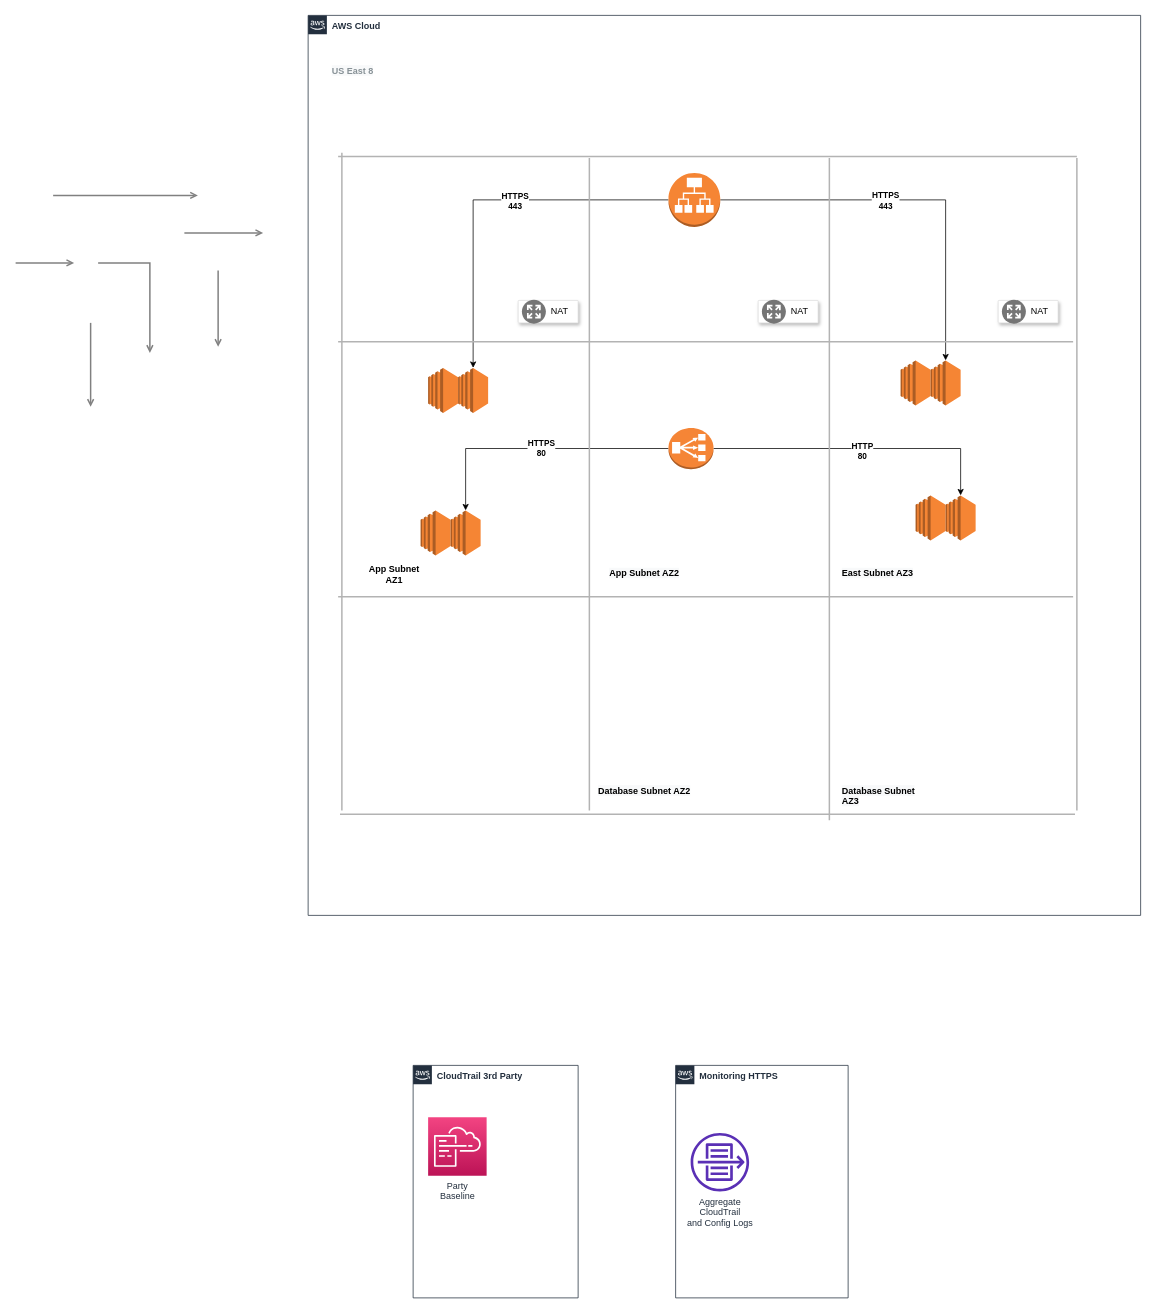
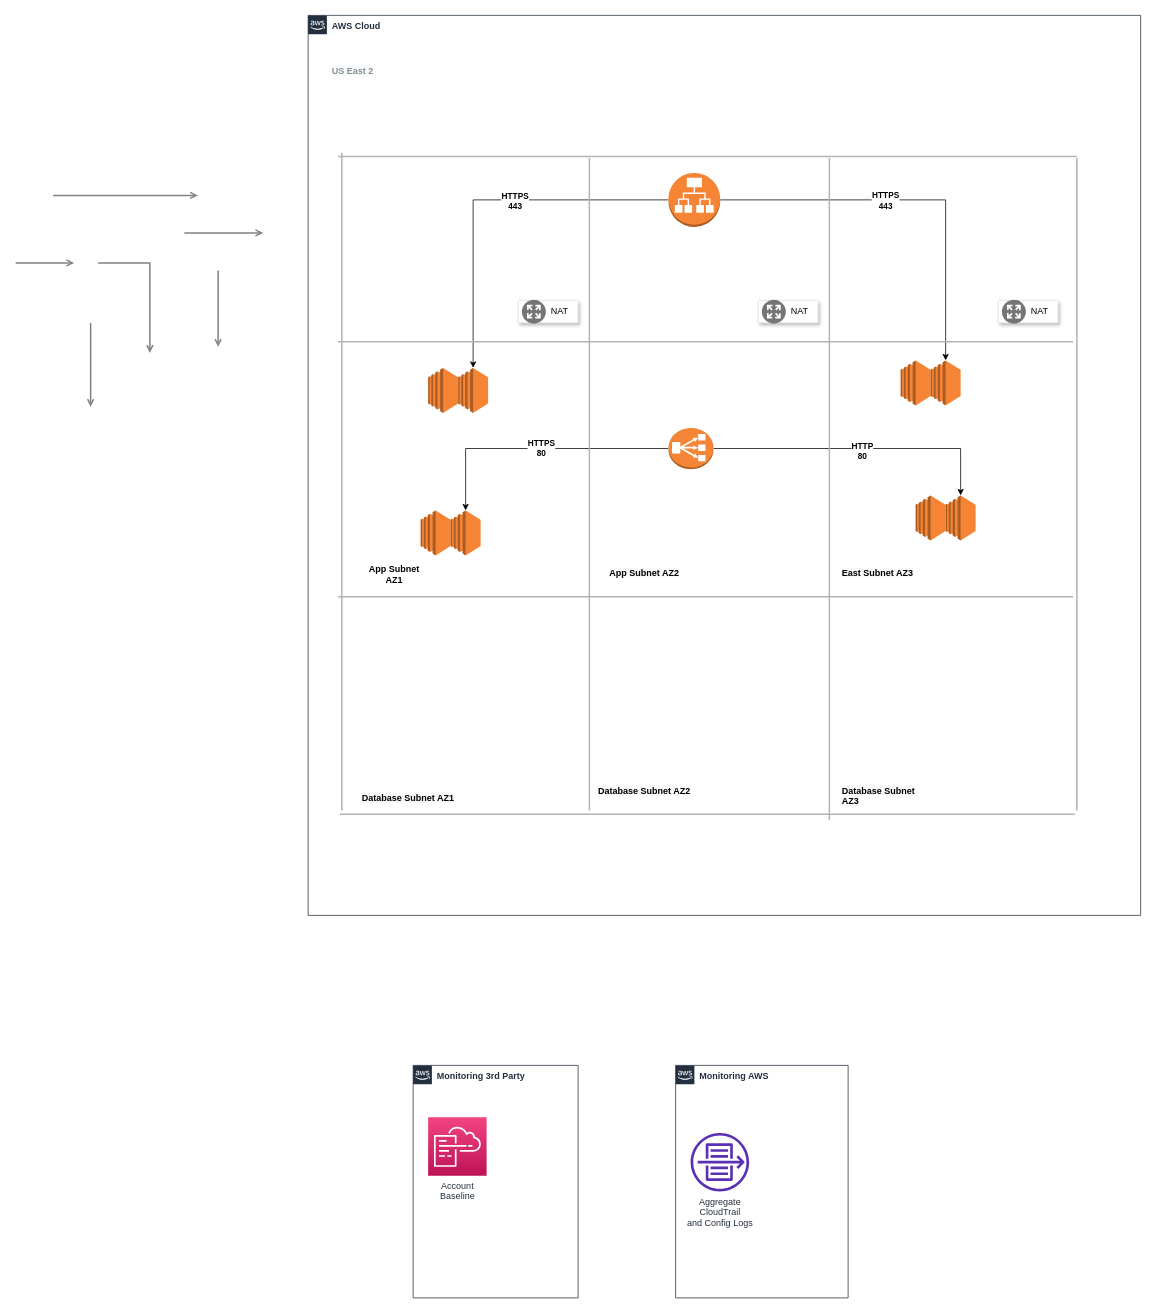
node "US East 8": label "US East 8" -> "US East 2"
node "Database Subnet AZ1": added
node "CloudTrail 3rd Party": label "CloudTrail 3rd Party" -> "Monitoring 3rd Party"
node "Monitoring HTTPS": label "Monitoring HTTPS" -> "Monitoring AWS"
node "Party Baseline": label "Party Baseline" -> "Account Baseline"
